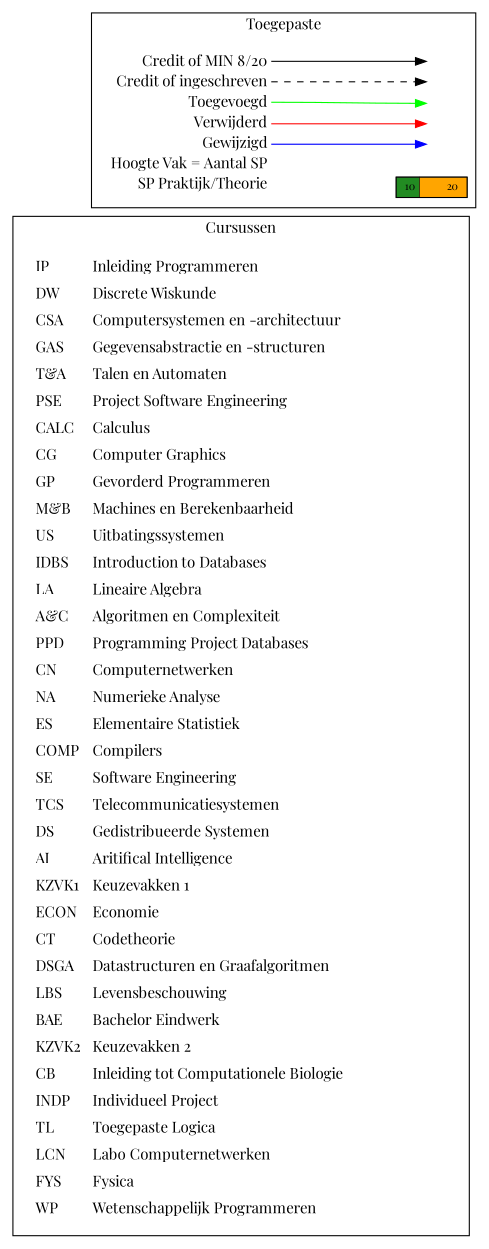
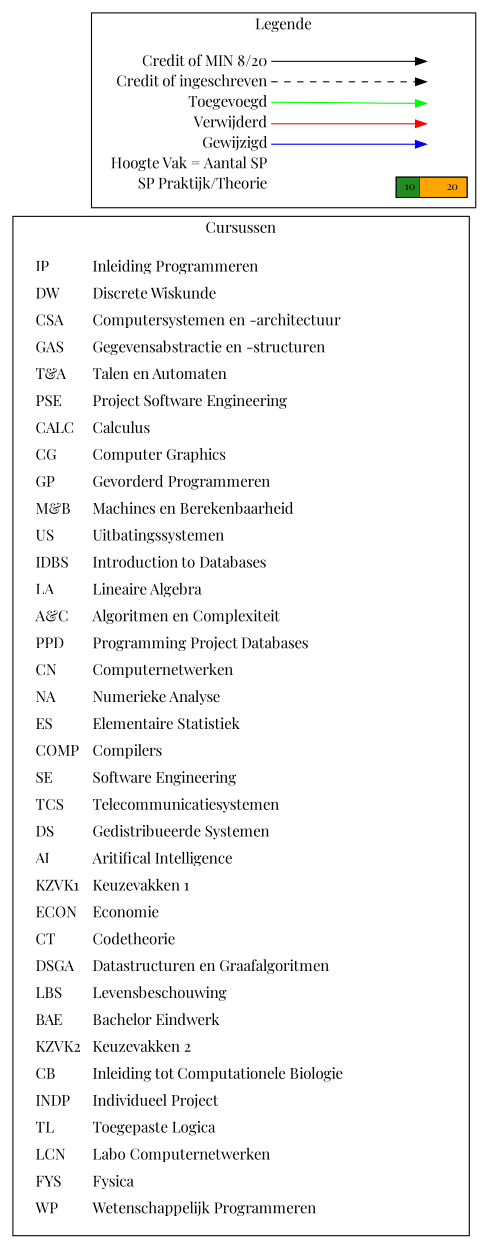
cluster "Toegepaste": label "Toegepaste" -> "Legende"
